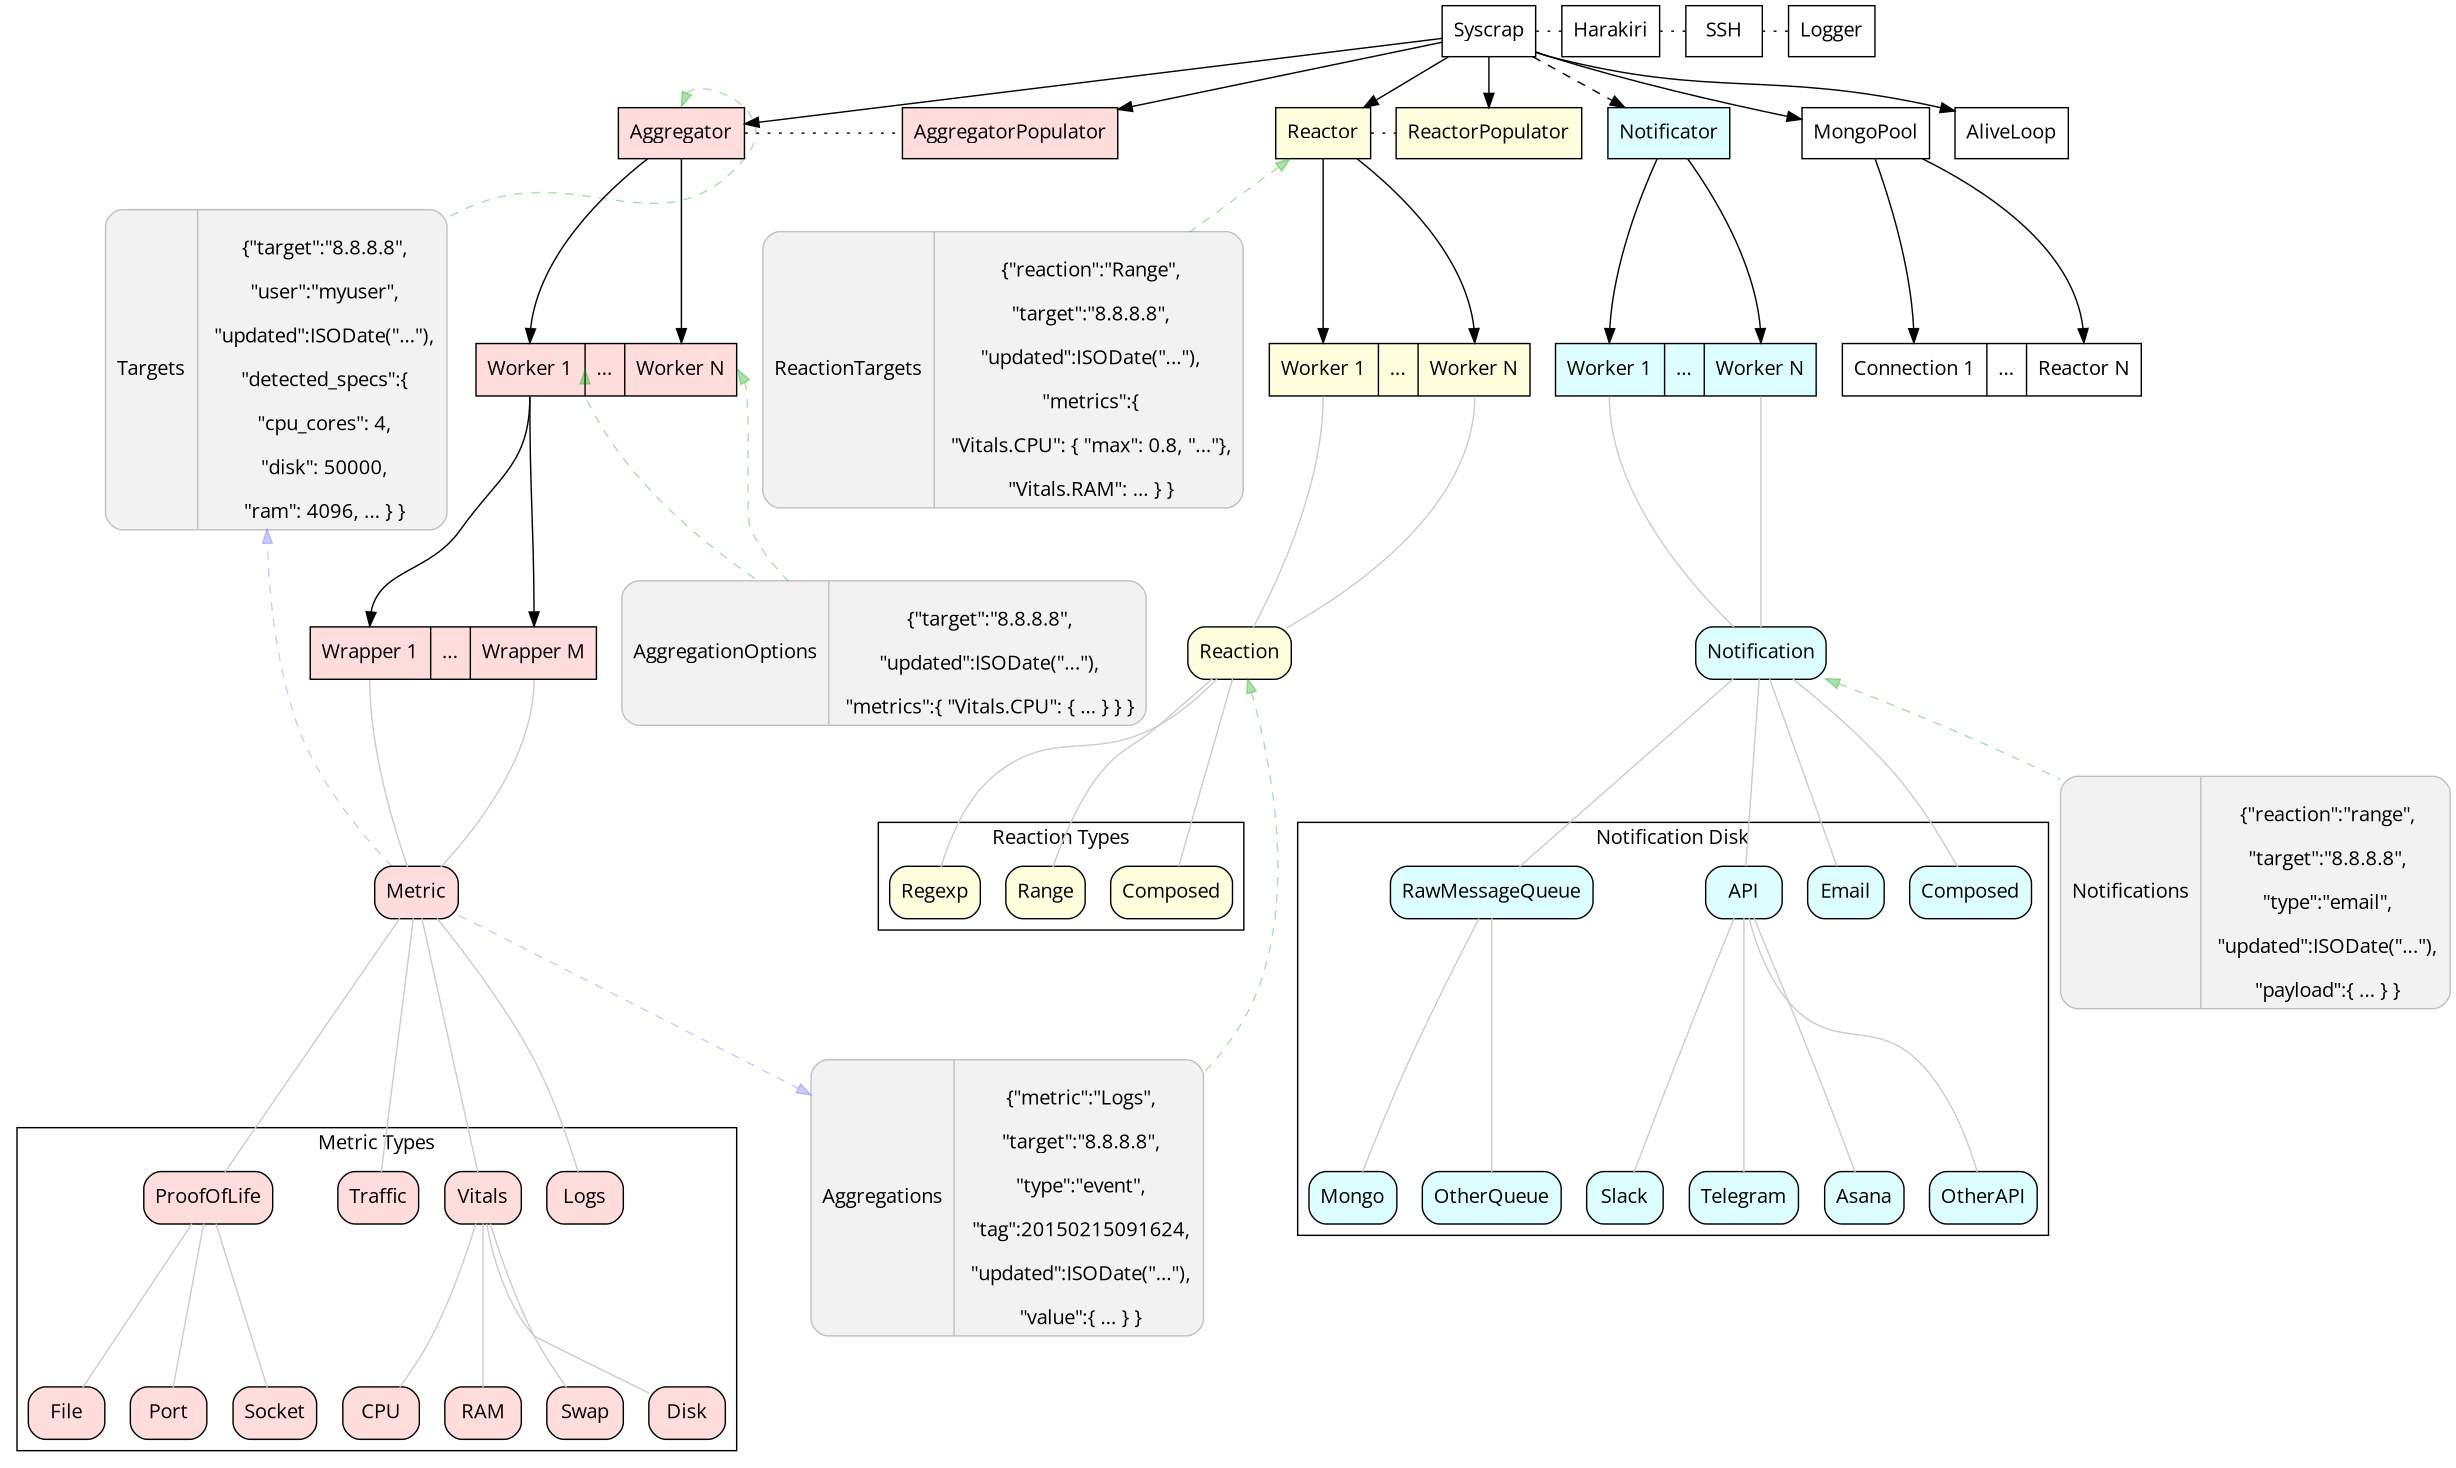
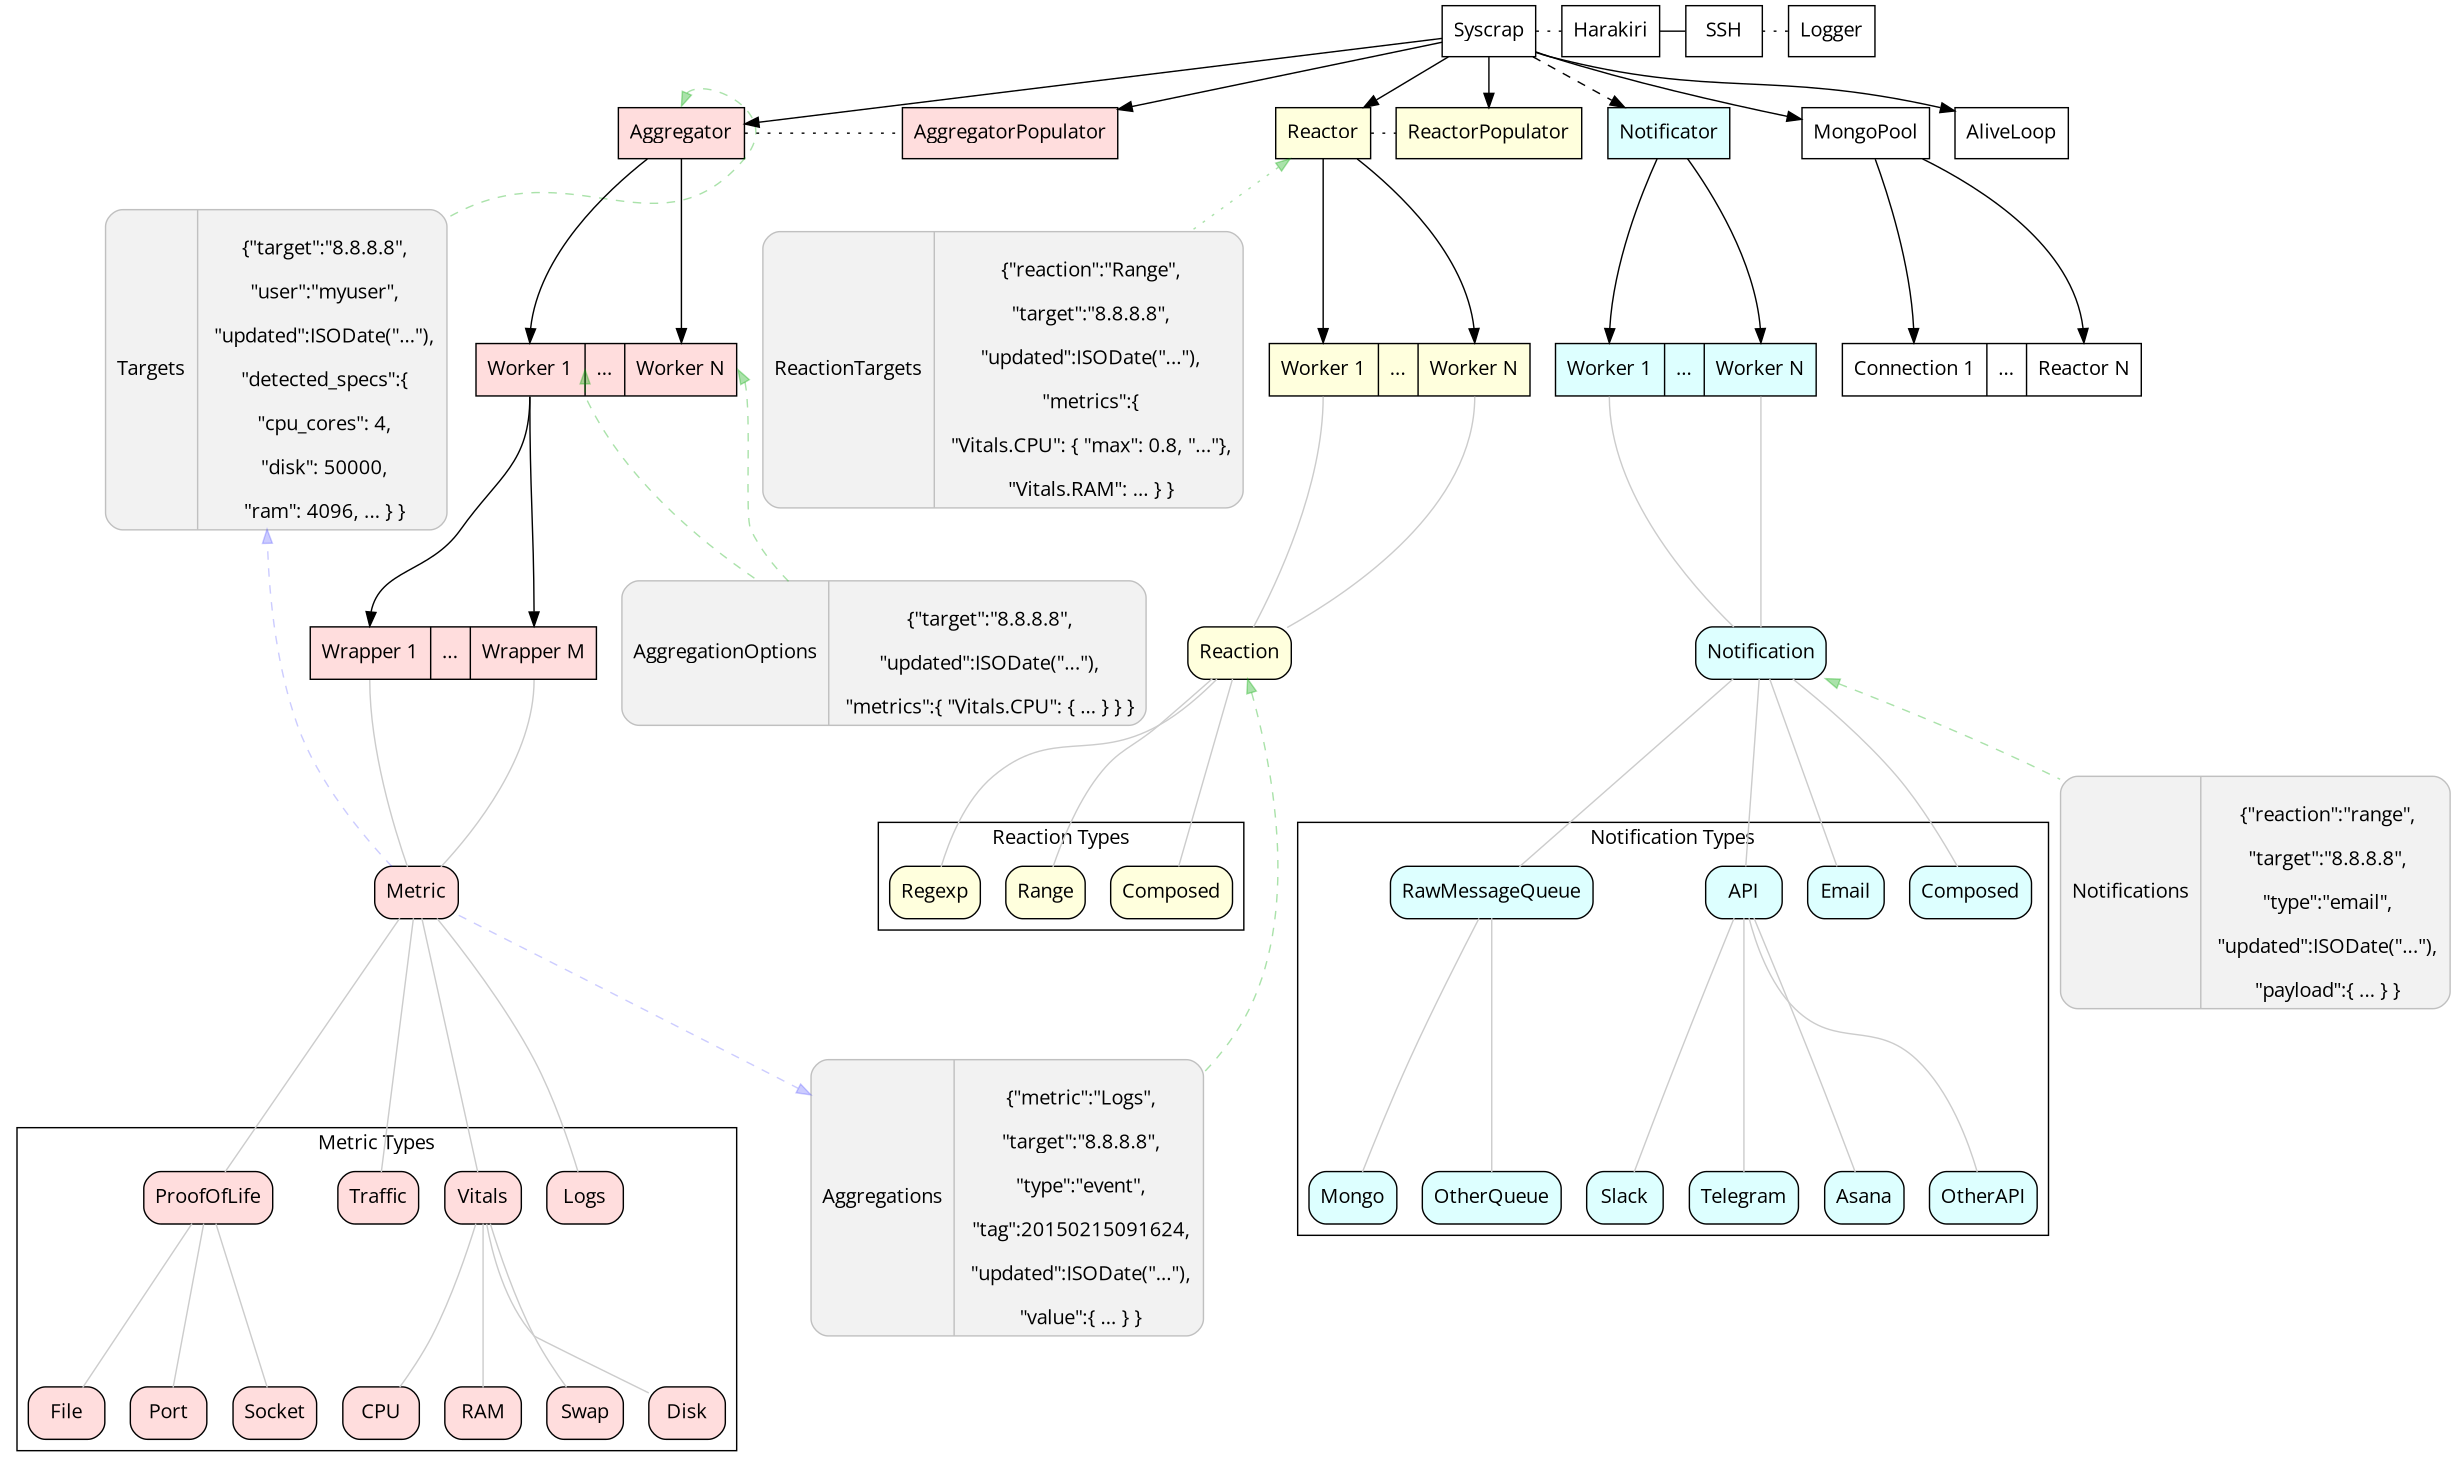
edge "Harakiri" -- "SSH": style dotted -> solid
edge "ReactionTargets" -> "Reactor": style dashed -> dotted
cluster "Notification Disk": label "Notification Disk" -> "Notification Types"
